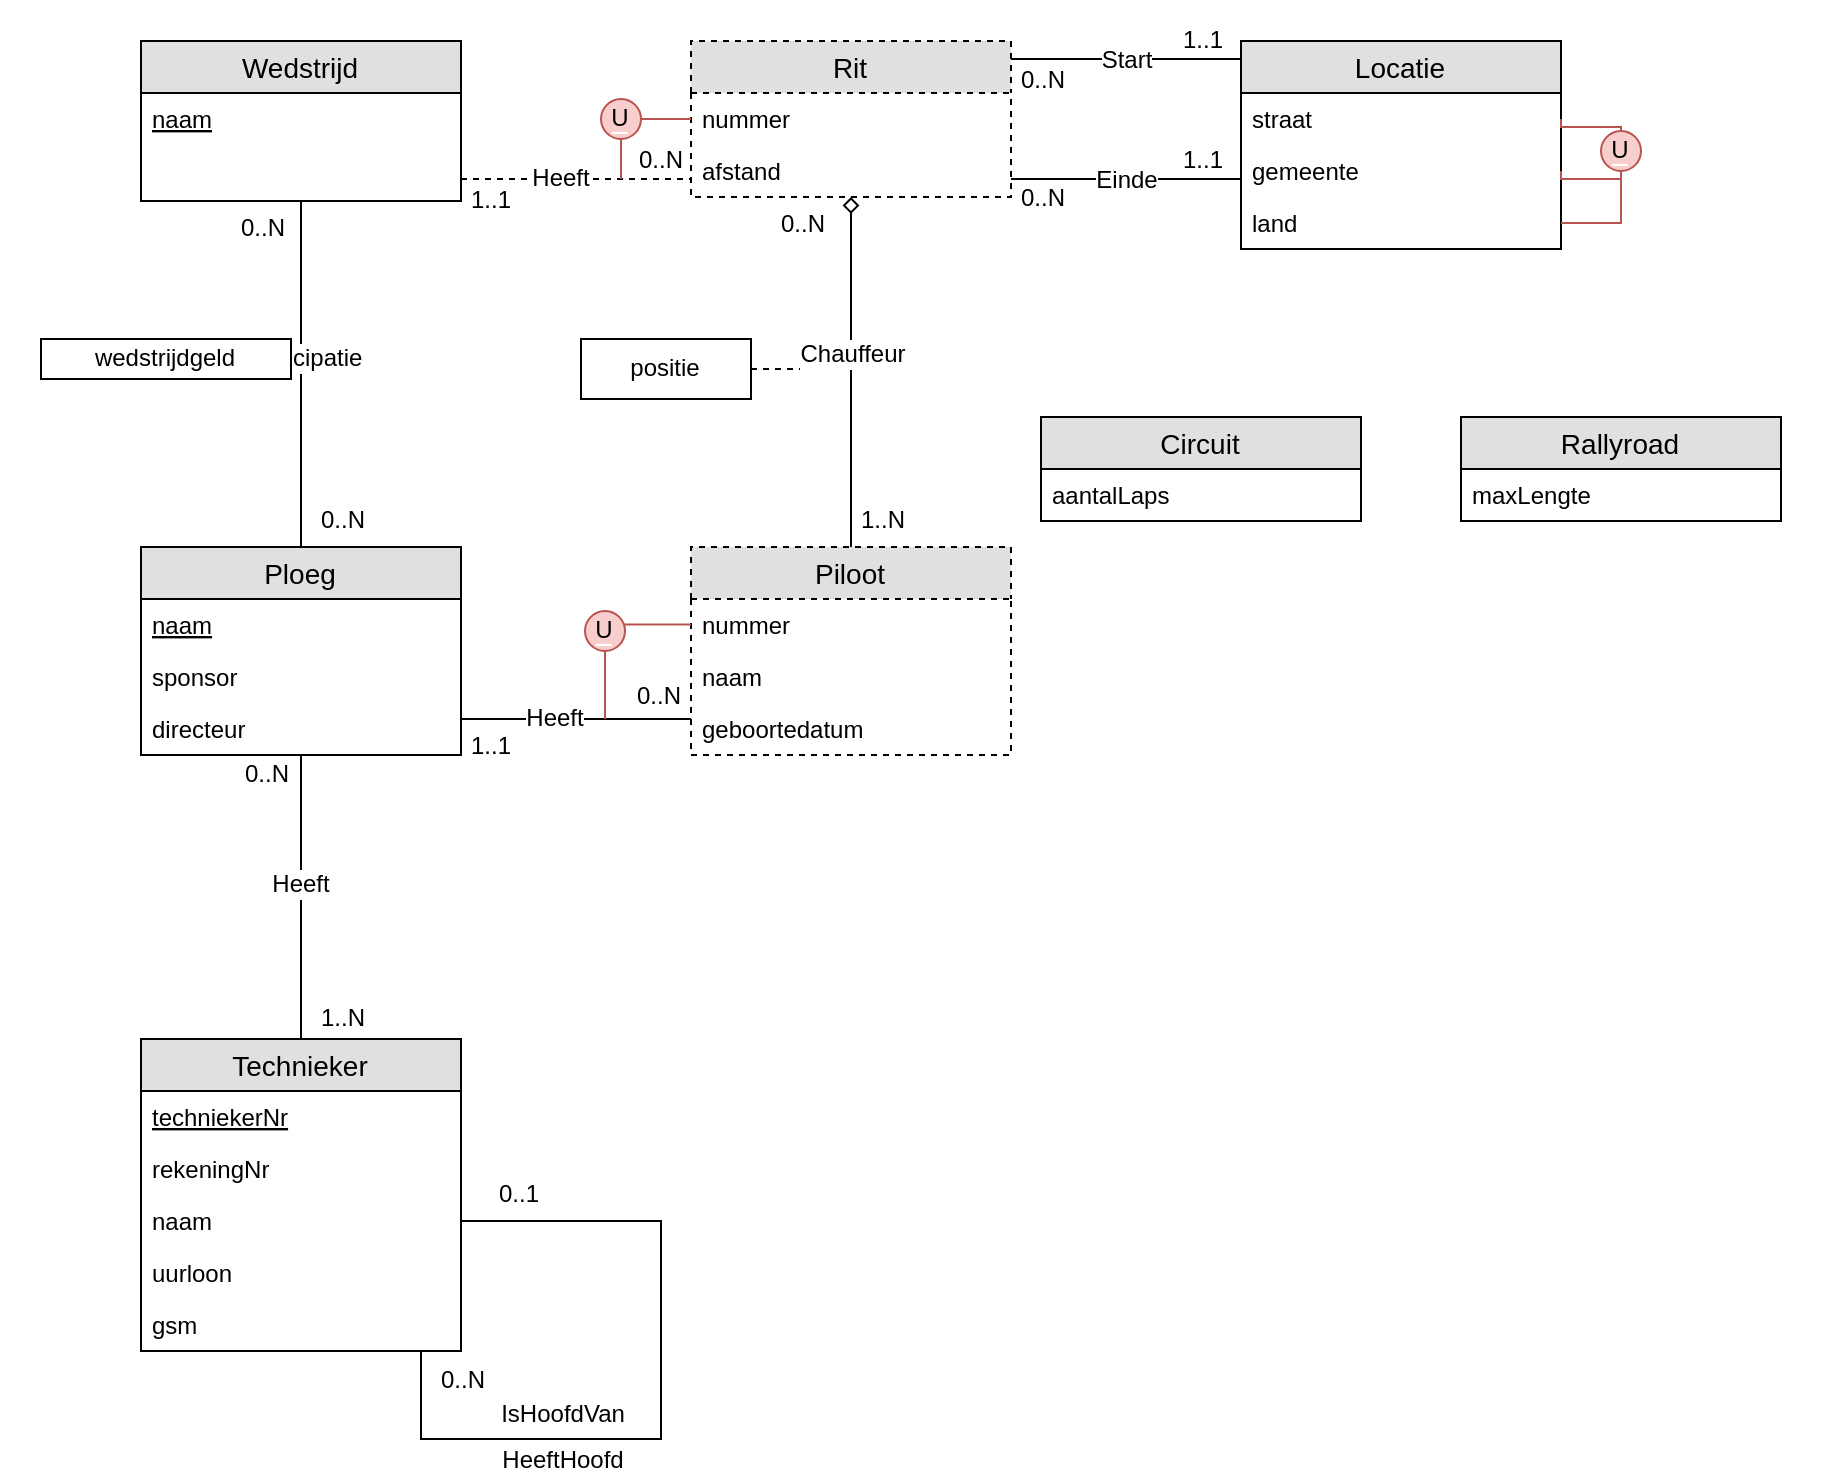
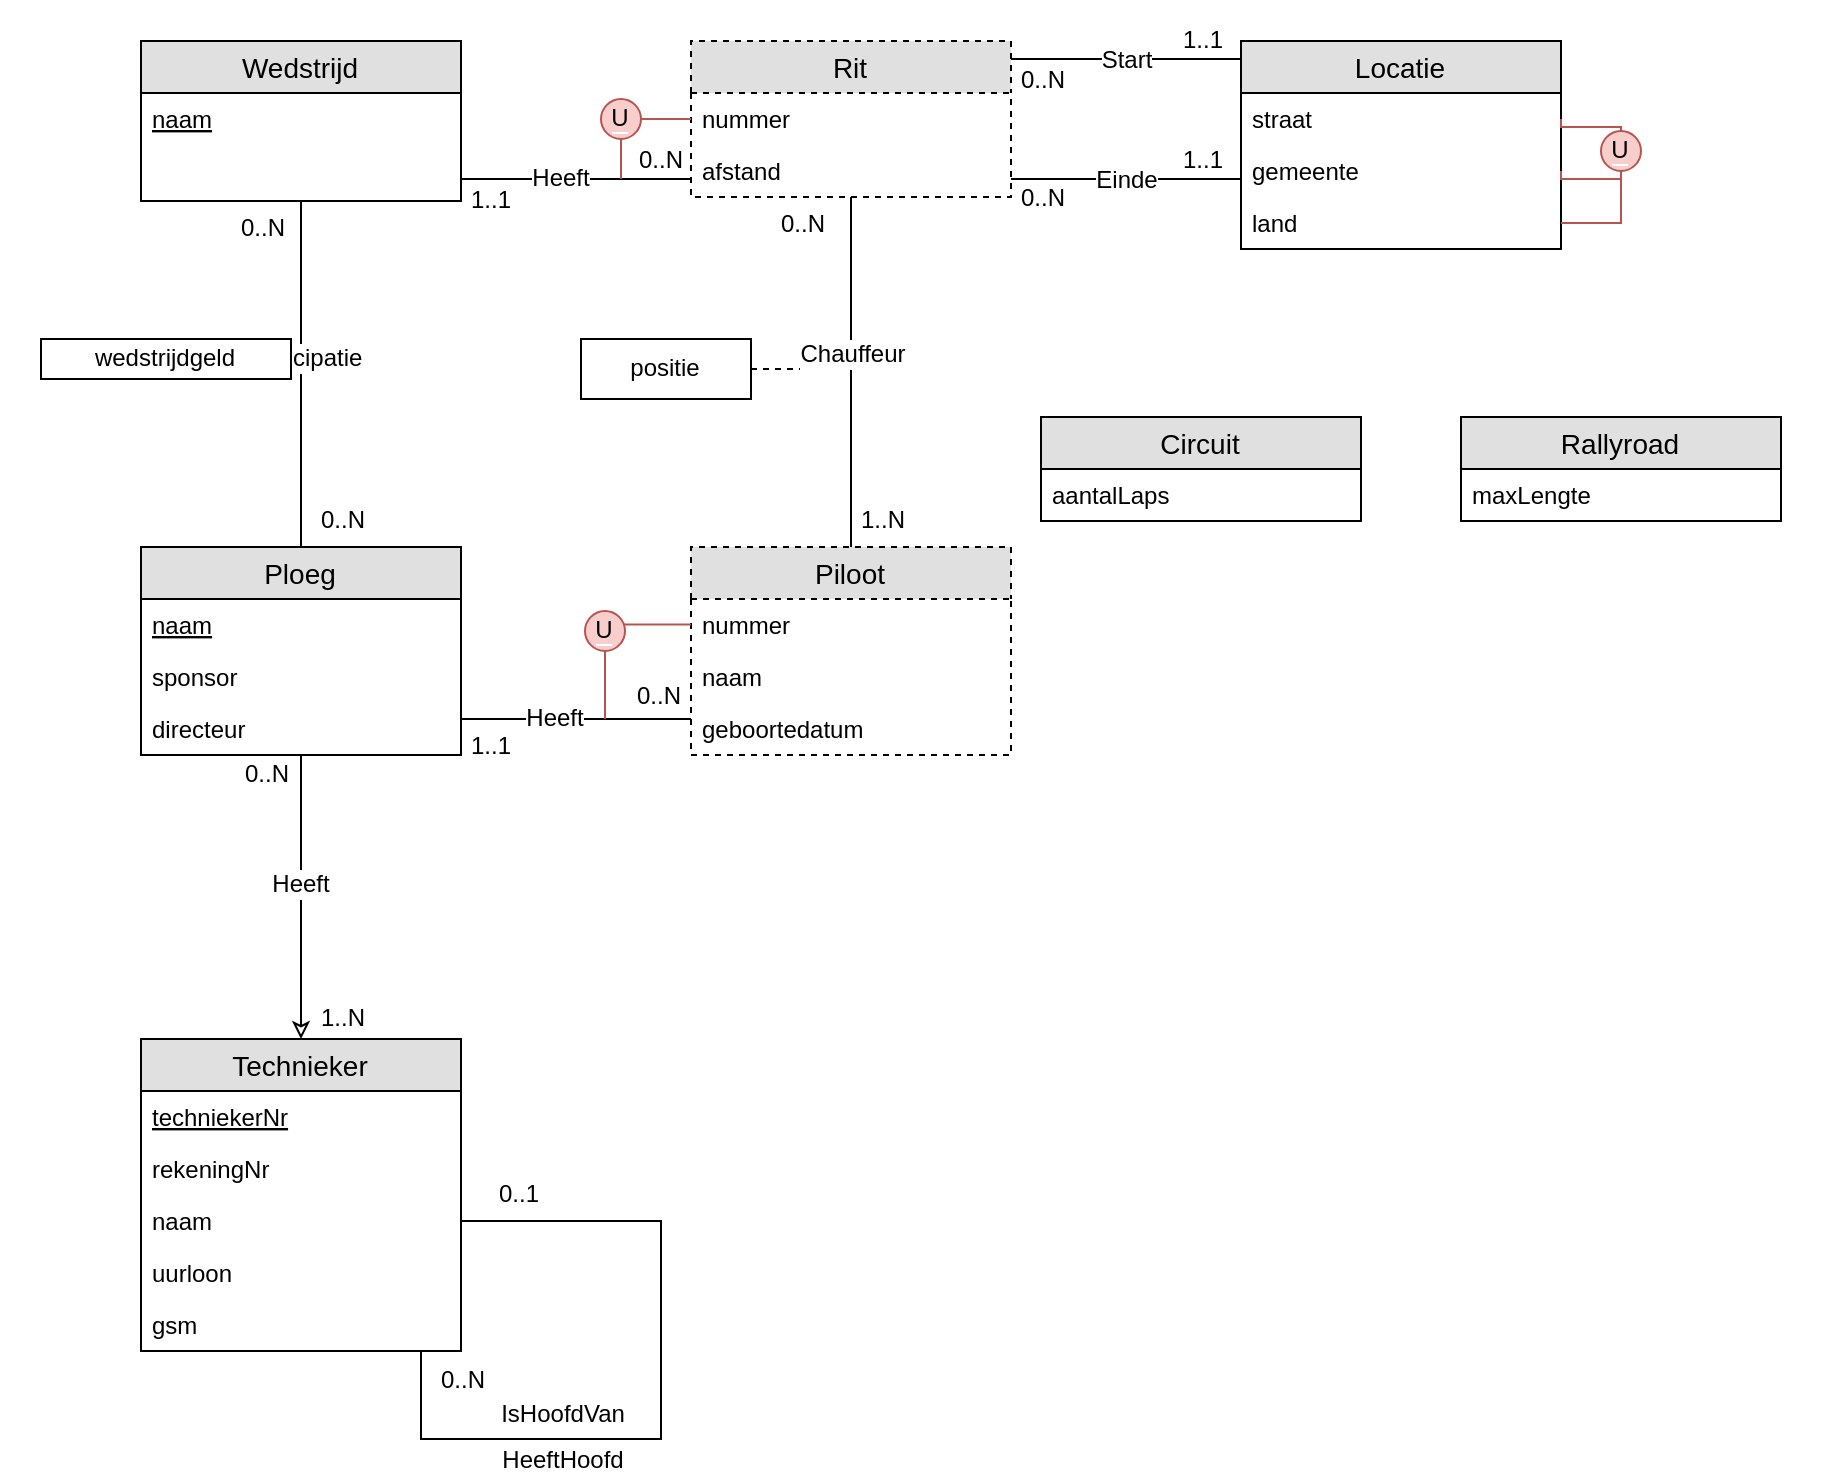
edge "Rit" -- "Wedstrijd": style dashed -> solid
edge "Piloot" -> "Rit": arrowhead diamond -> none
edge "Ploeg" -- "Technieker": arrowhead none -> classic
